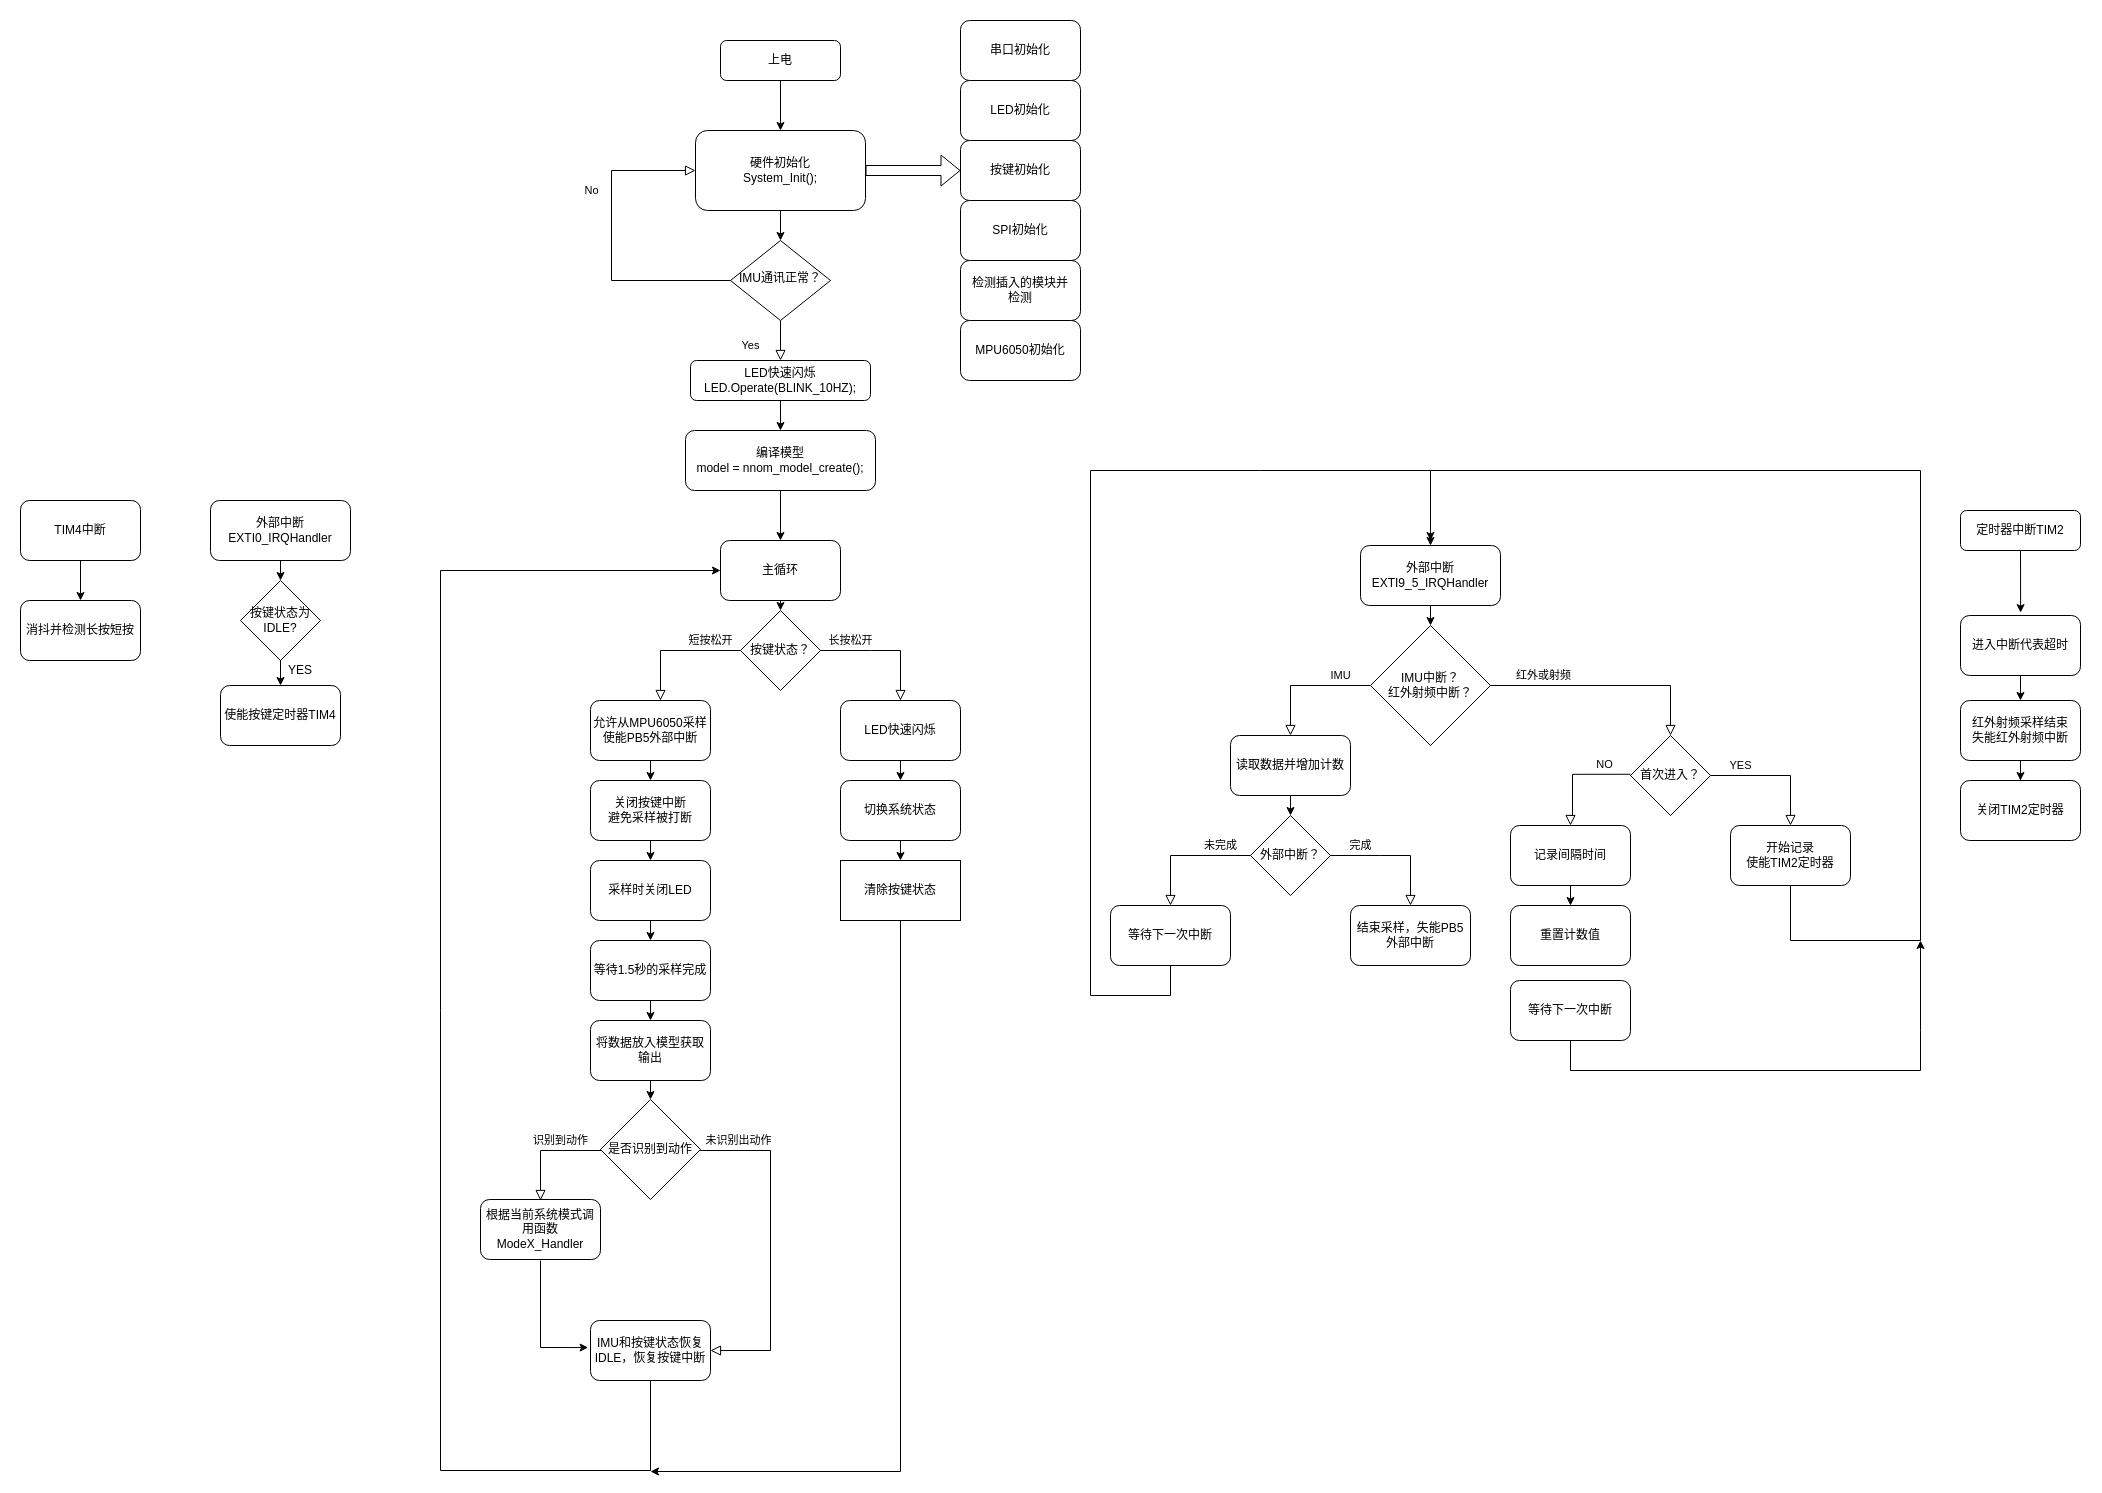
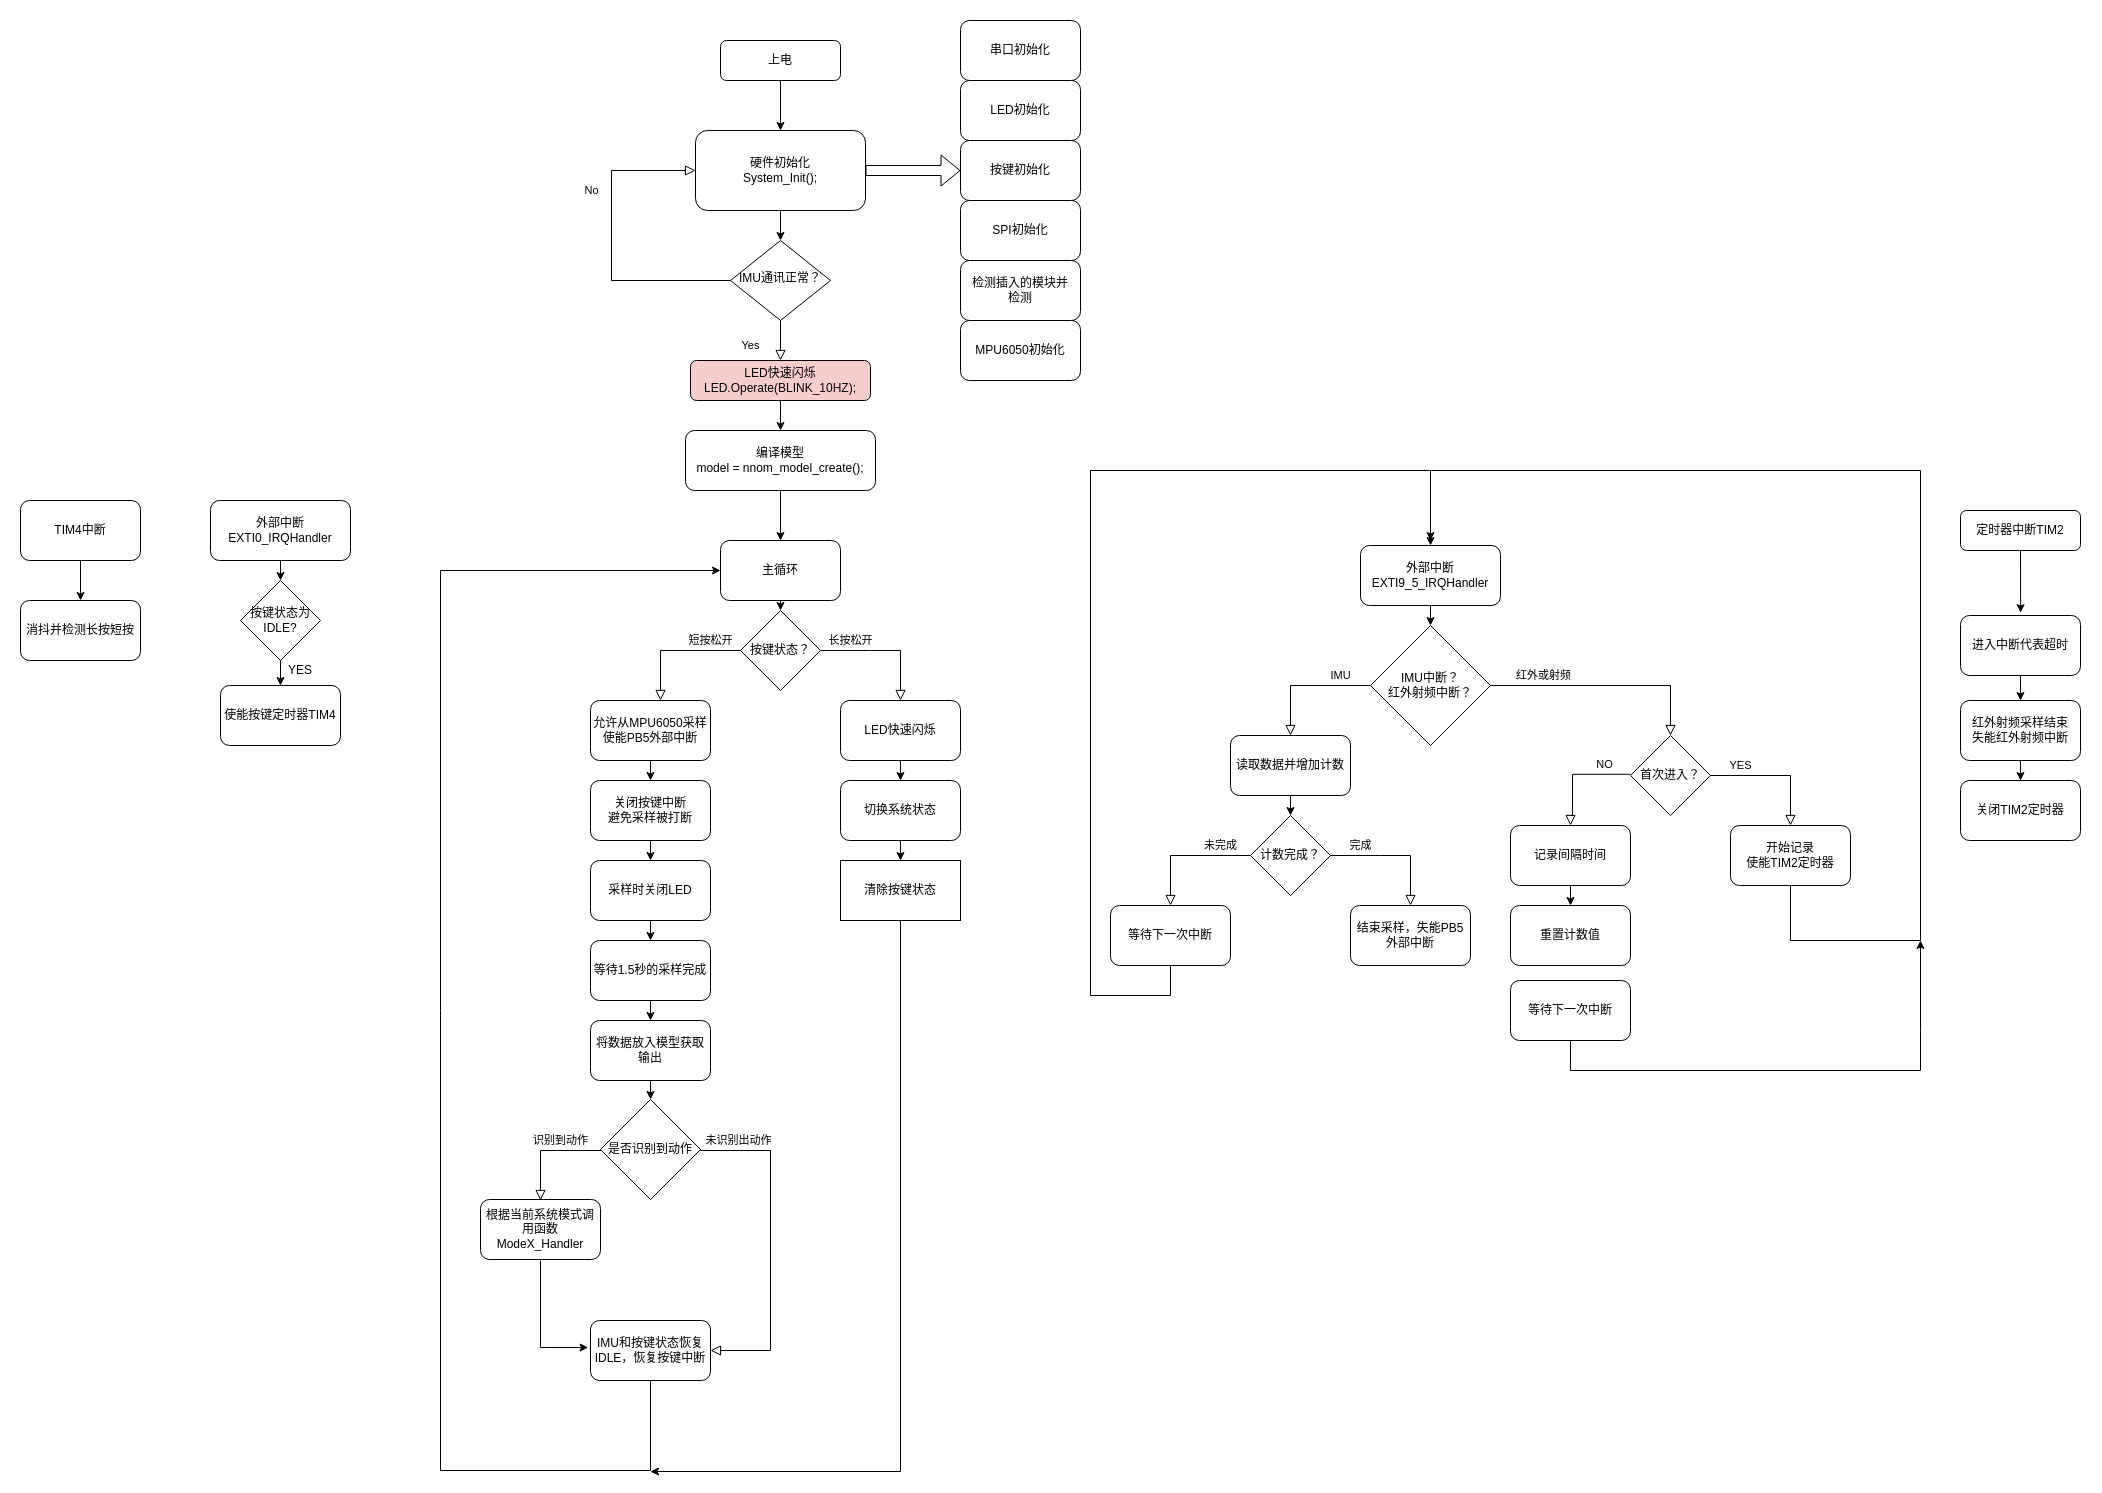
node "LED快速闪烁 LED.Operate(BLINK_10HZ);": fillcolor #ffffff -> #f8cecc
node "外部中断？": label "外部中断？" -> "计数完成？"
